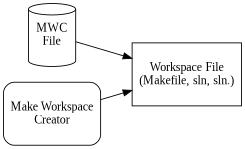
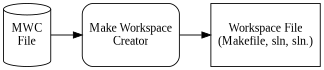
edge "MWC File" -> "Workspace File (Makefile, sln, sln.)": now "MWC File" -> "Make Workspace Creator"
